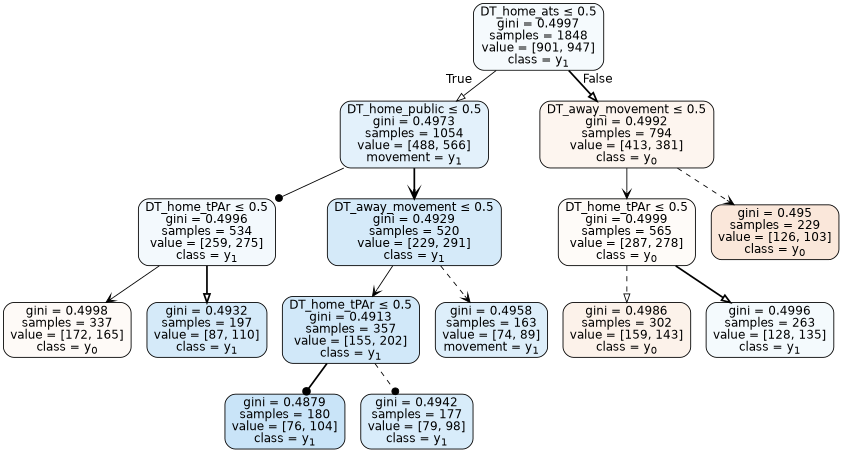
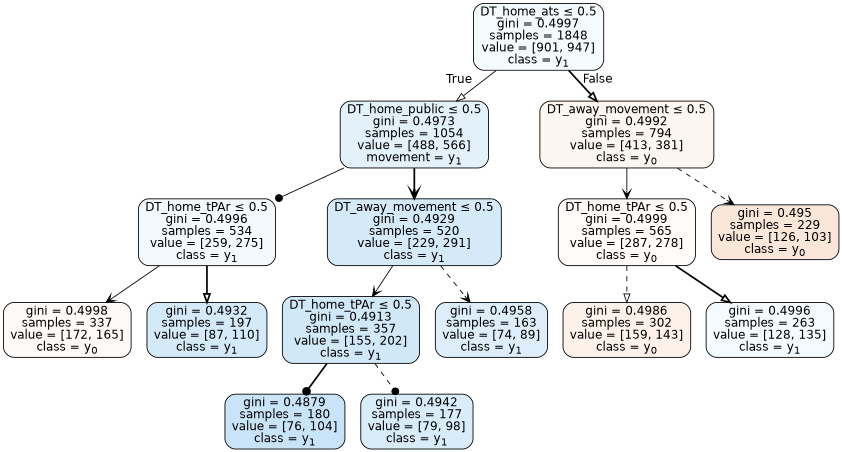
node "gini = 0.4958": text "movement = y" -> "class = y"
